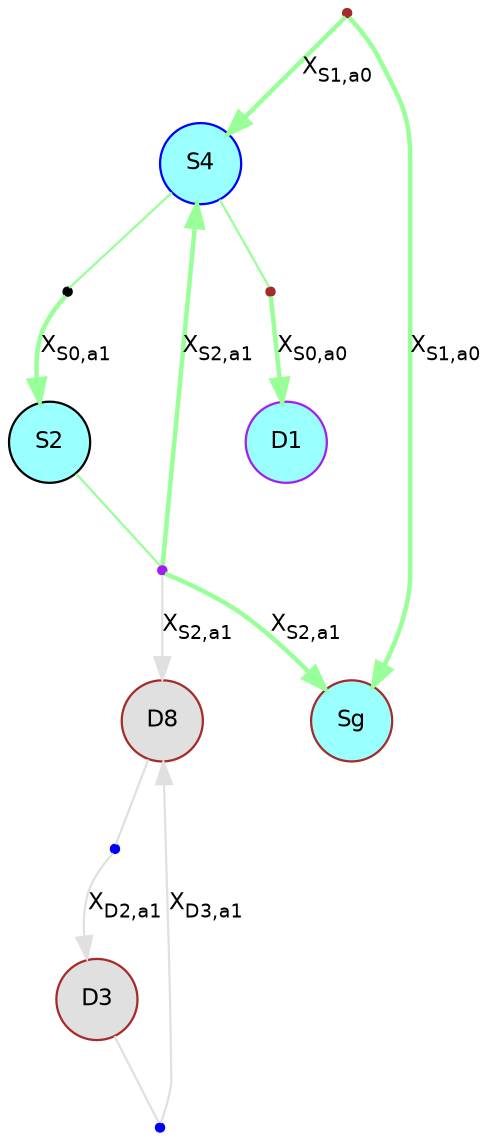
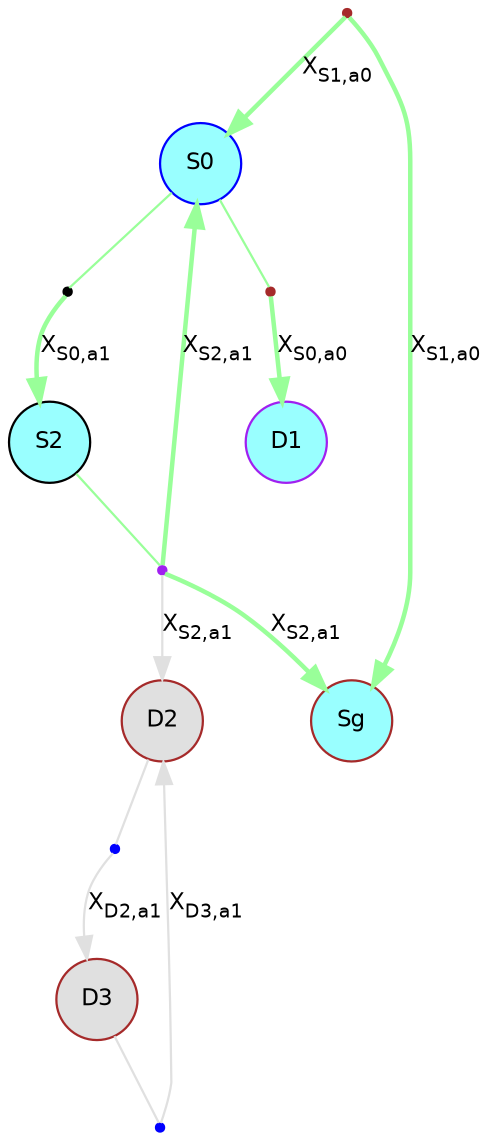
node "S4": label "S4" -> "S0"
node "D8": label "D8" -> "D2"
